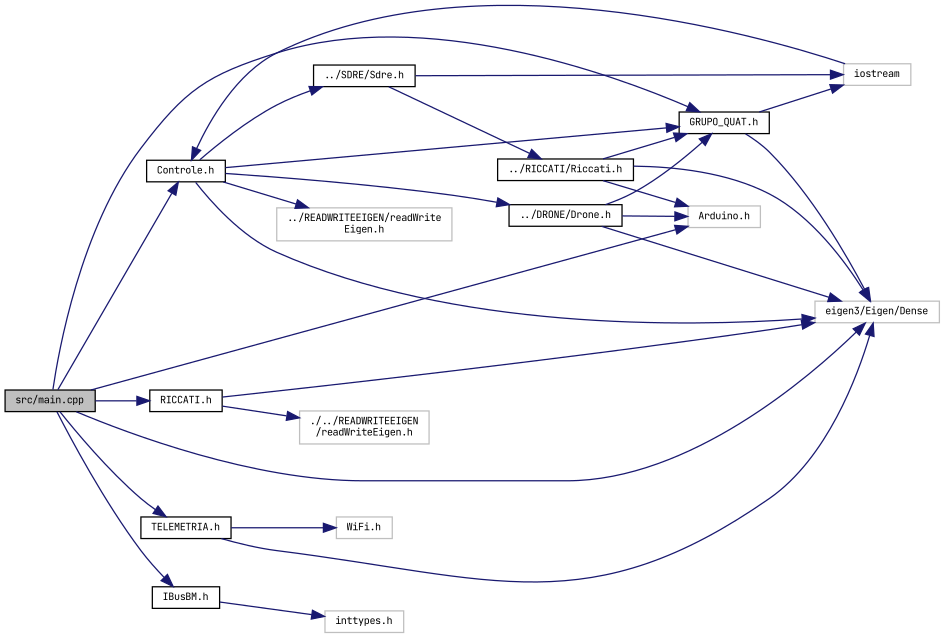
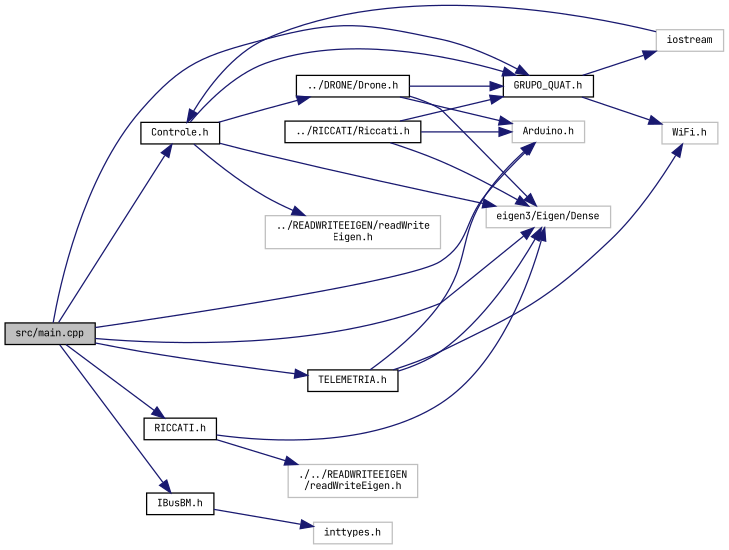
node "../SDRE/Sdre.h": removed
edge "GRUPO_QUAT.h" -> "eigen3/Eigen/Dense": now "GRUPO_QUAT.h" -> "WiFi.h"
edge "TELEMETRIA.h" -> "Arduino.h": added
